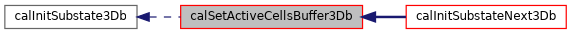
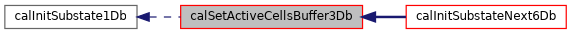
node "calInitSubstate3Db": label "calInitSubstate3Db" -> "calInitSubstate1Db"
node "calInitSubstateNext3Db": label "calInitSubstateNext3Db" -> "calInitSubstateNext6Db"
